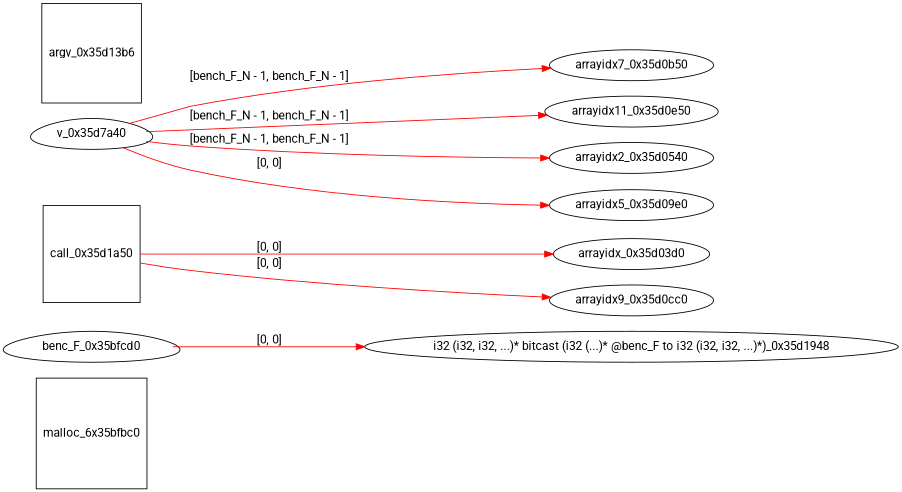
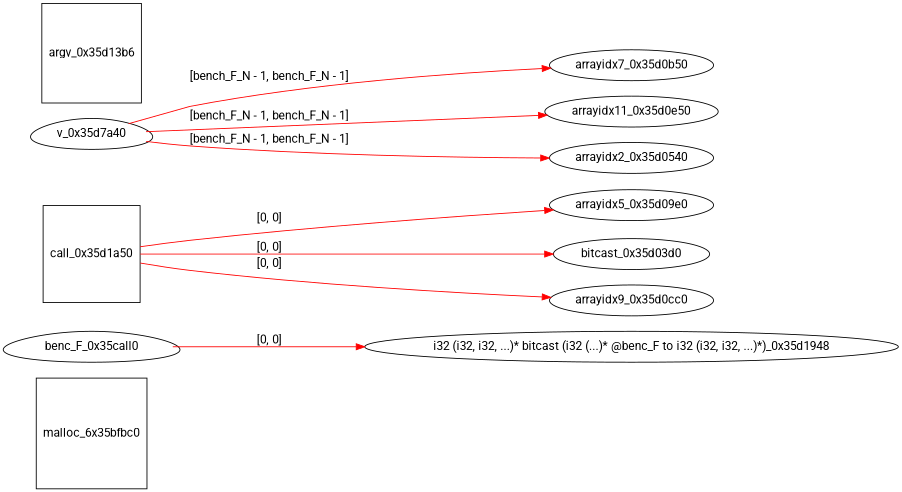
edge "v_0x35d7a40" -> "arrayidx5_0x35d09e0": now "call_0x35d1a50" -> "arrayidx5_0x35d09e0"
node "arrayidx_0x35d03d0": label "arrayidx_0x35d03d0" -> "bitcast_0x35d03d0"
node "benc_F_0x35bfcd0": label "benc_F_0x35bfcd0" -> "benc_F_0x35call0"
